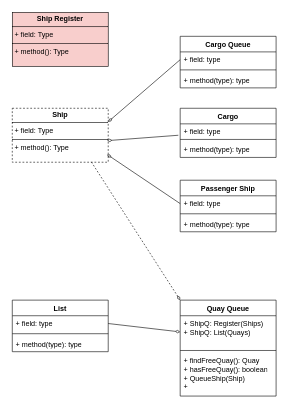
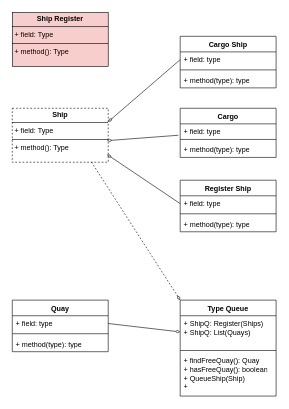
node "Cargo Queue": label "Cargo Queue" -> "Cargo Ship"
node "Passenger Ship": label "Passenger Ship" -> "Register Ship"
node "List": label "List" -> "Quay"
node "Quay Queue": label "Quay Queue" -> "Type Queue"
